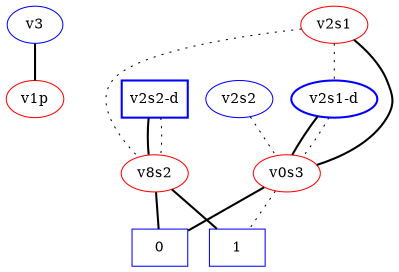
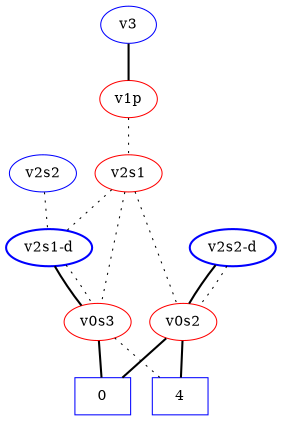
node "v2s2-d": shape box -> ellipse
edge "v2s1" -- "v0s3": style bold -> dotted
edge "v1p" -- "v2s1": added
edge "v2s2" -- "v0s3": now "v2s2" -- "v2s1-d"
node "v8s2": label "v8s2" -> "v0s2"
node "1": label "1" -> "4"
